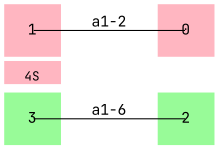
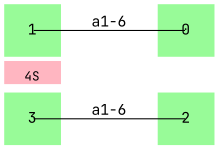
edge "1" -- "0": label "a1-2" -> "a1-6"
node "1": fillcolor lightpink -> palegreen
node "0": fillcolor lightpink -> palegreen
